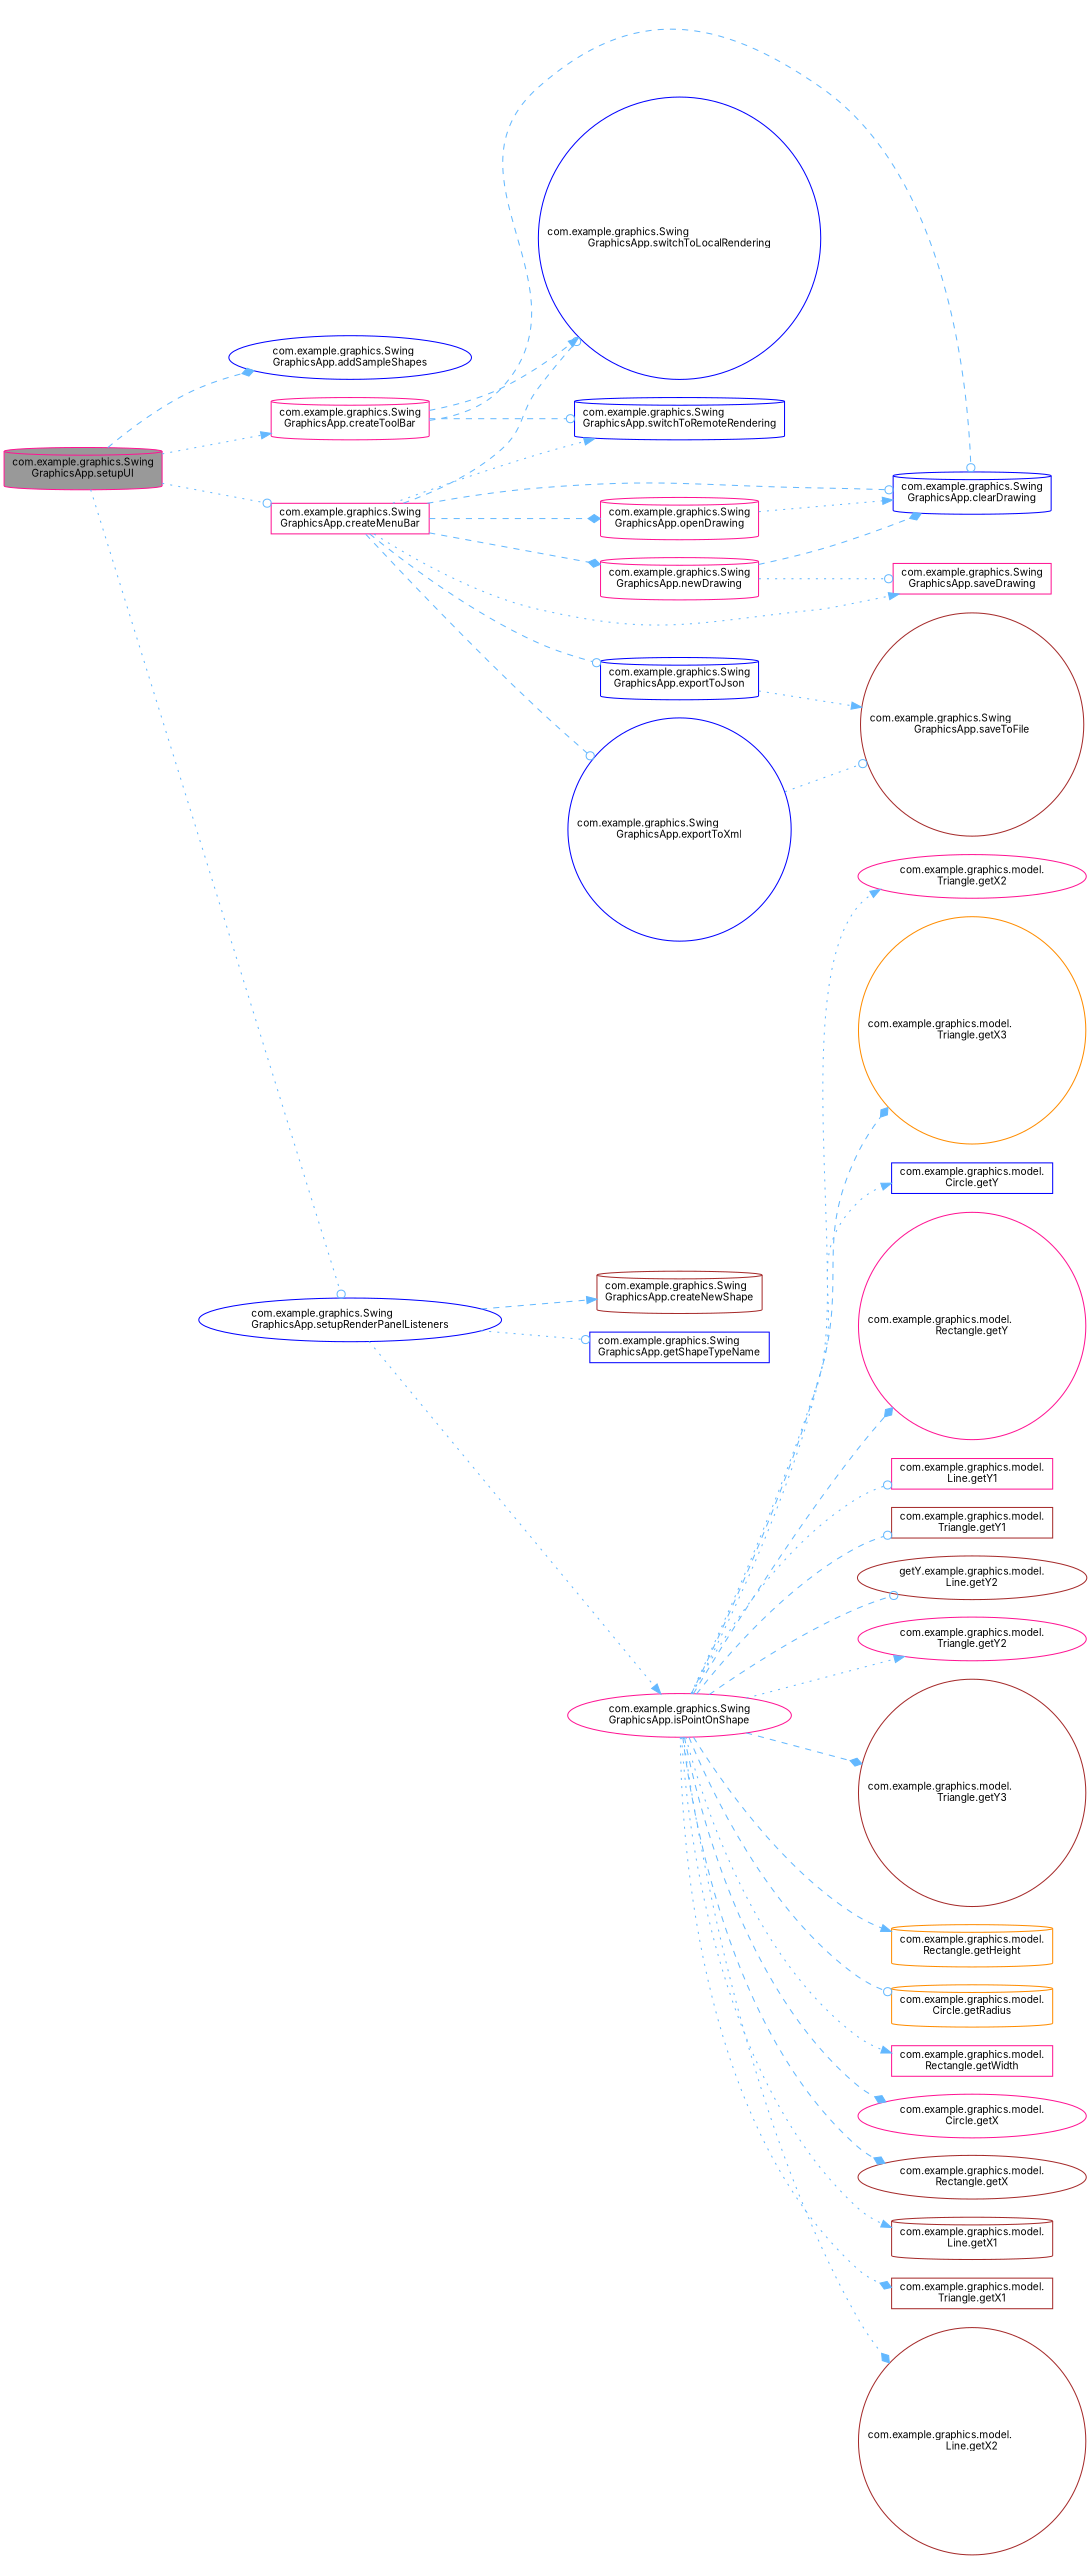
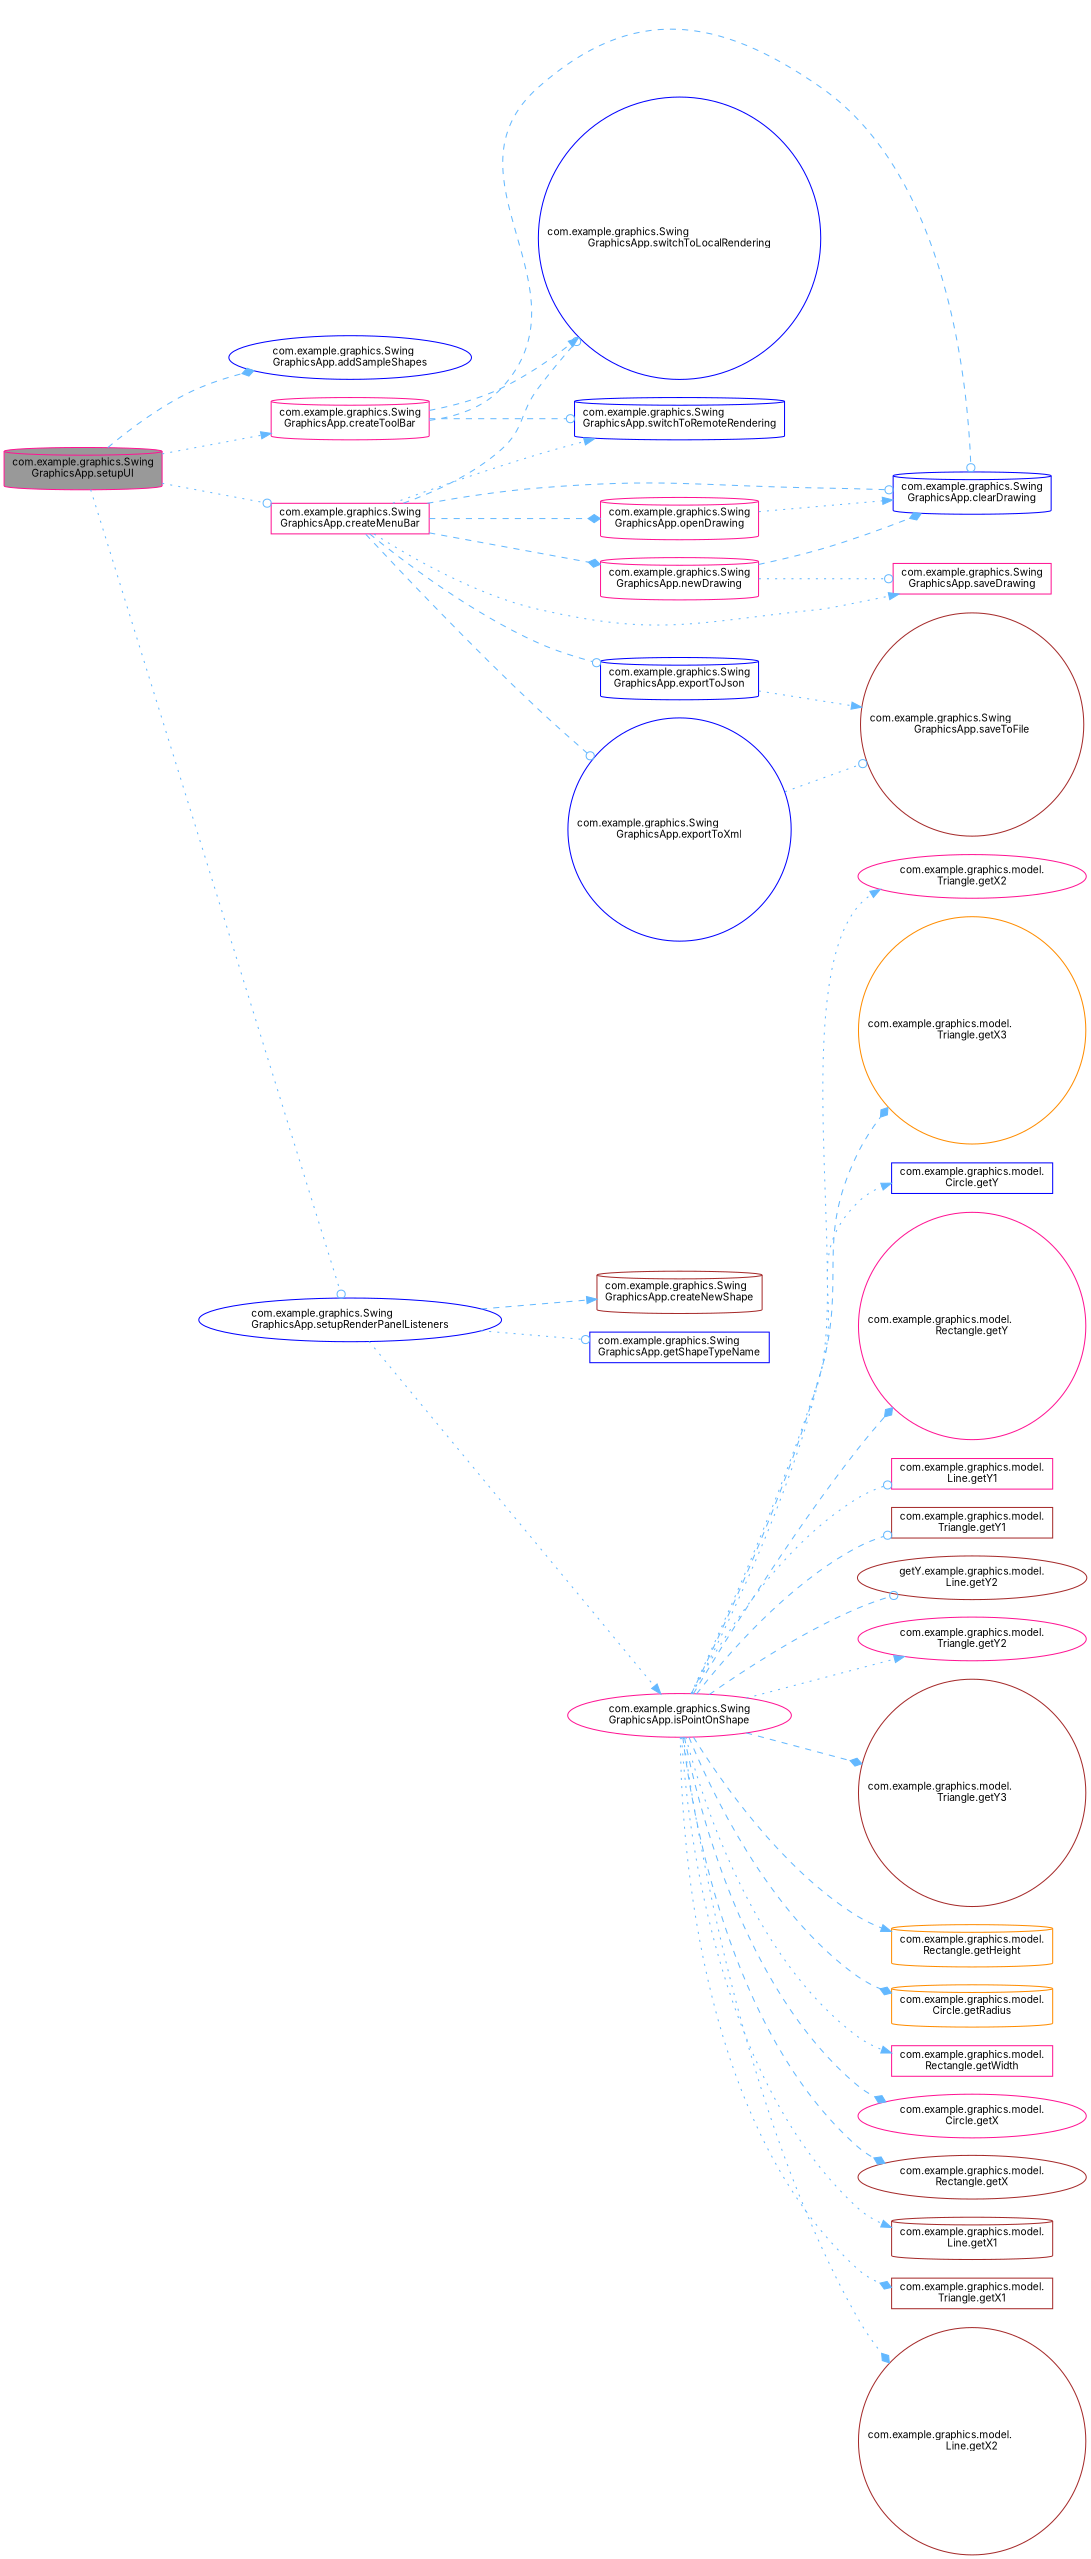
edge "com.example.graphics.Swing GraphicsApp.isPointOnShape" -> "com.example.graphics.model. Circle.getRadius": arrowhead odot -> diamond
